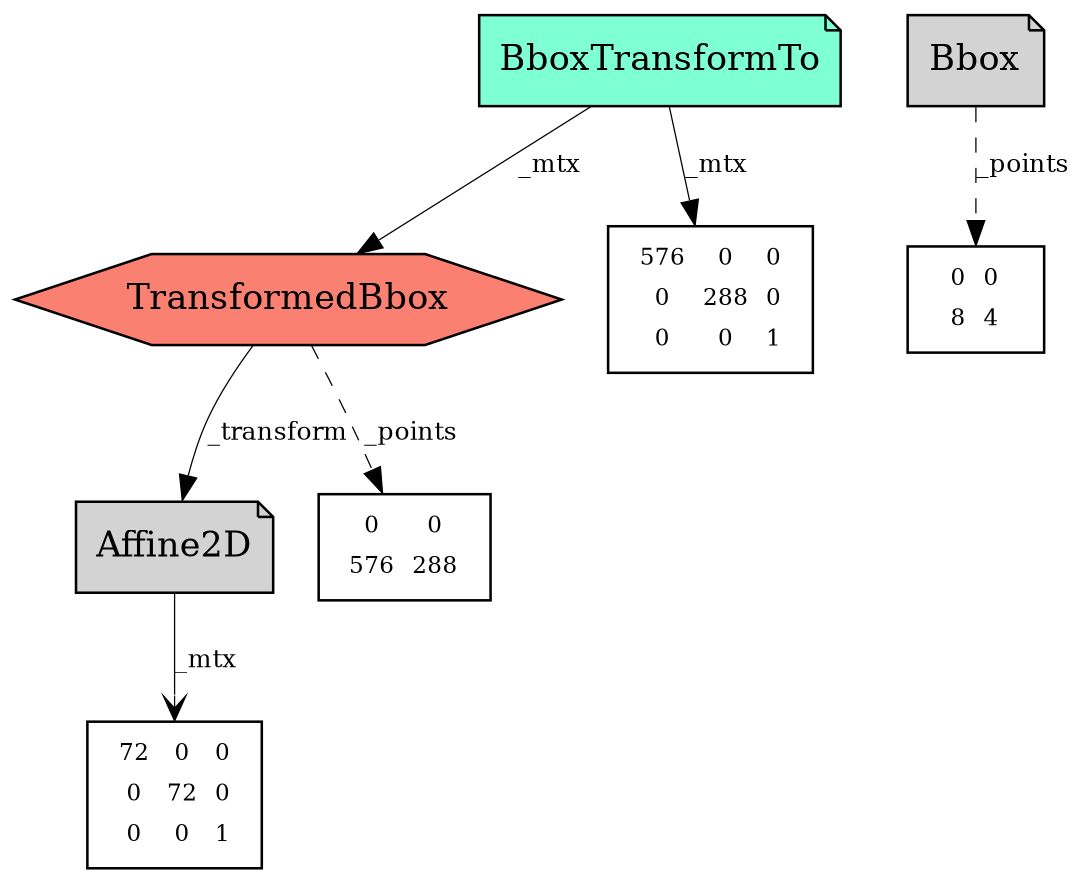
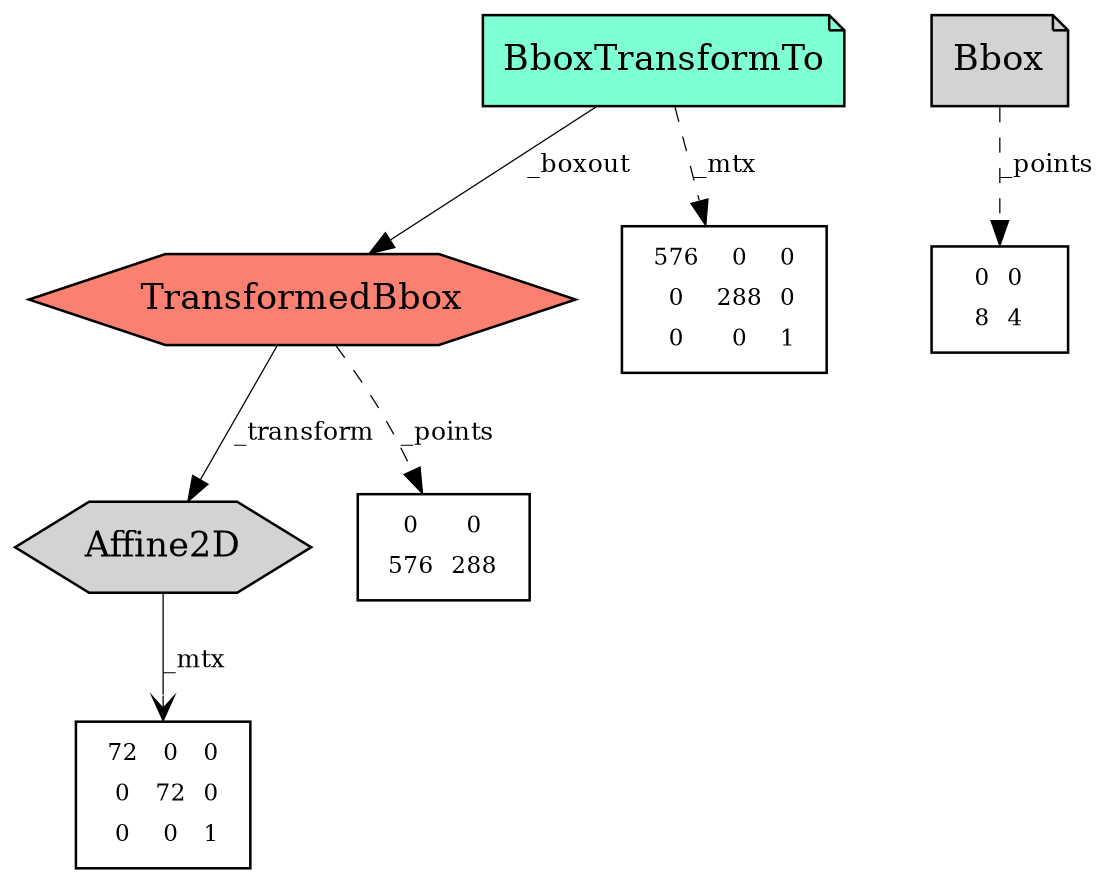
edge "BboxTransformTo" -> "576": style bold -> dashed
edge "BboxTransformTo" -> "TransformedBbox": label "_mtx" -> "_boxout"
node "Affine2D": shape note -> hexagon
